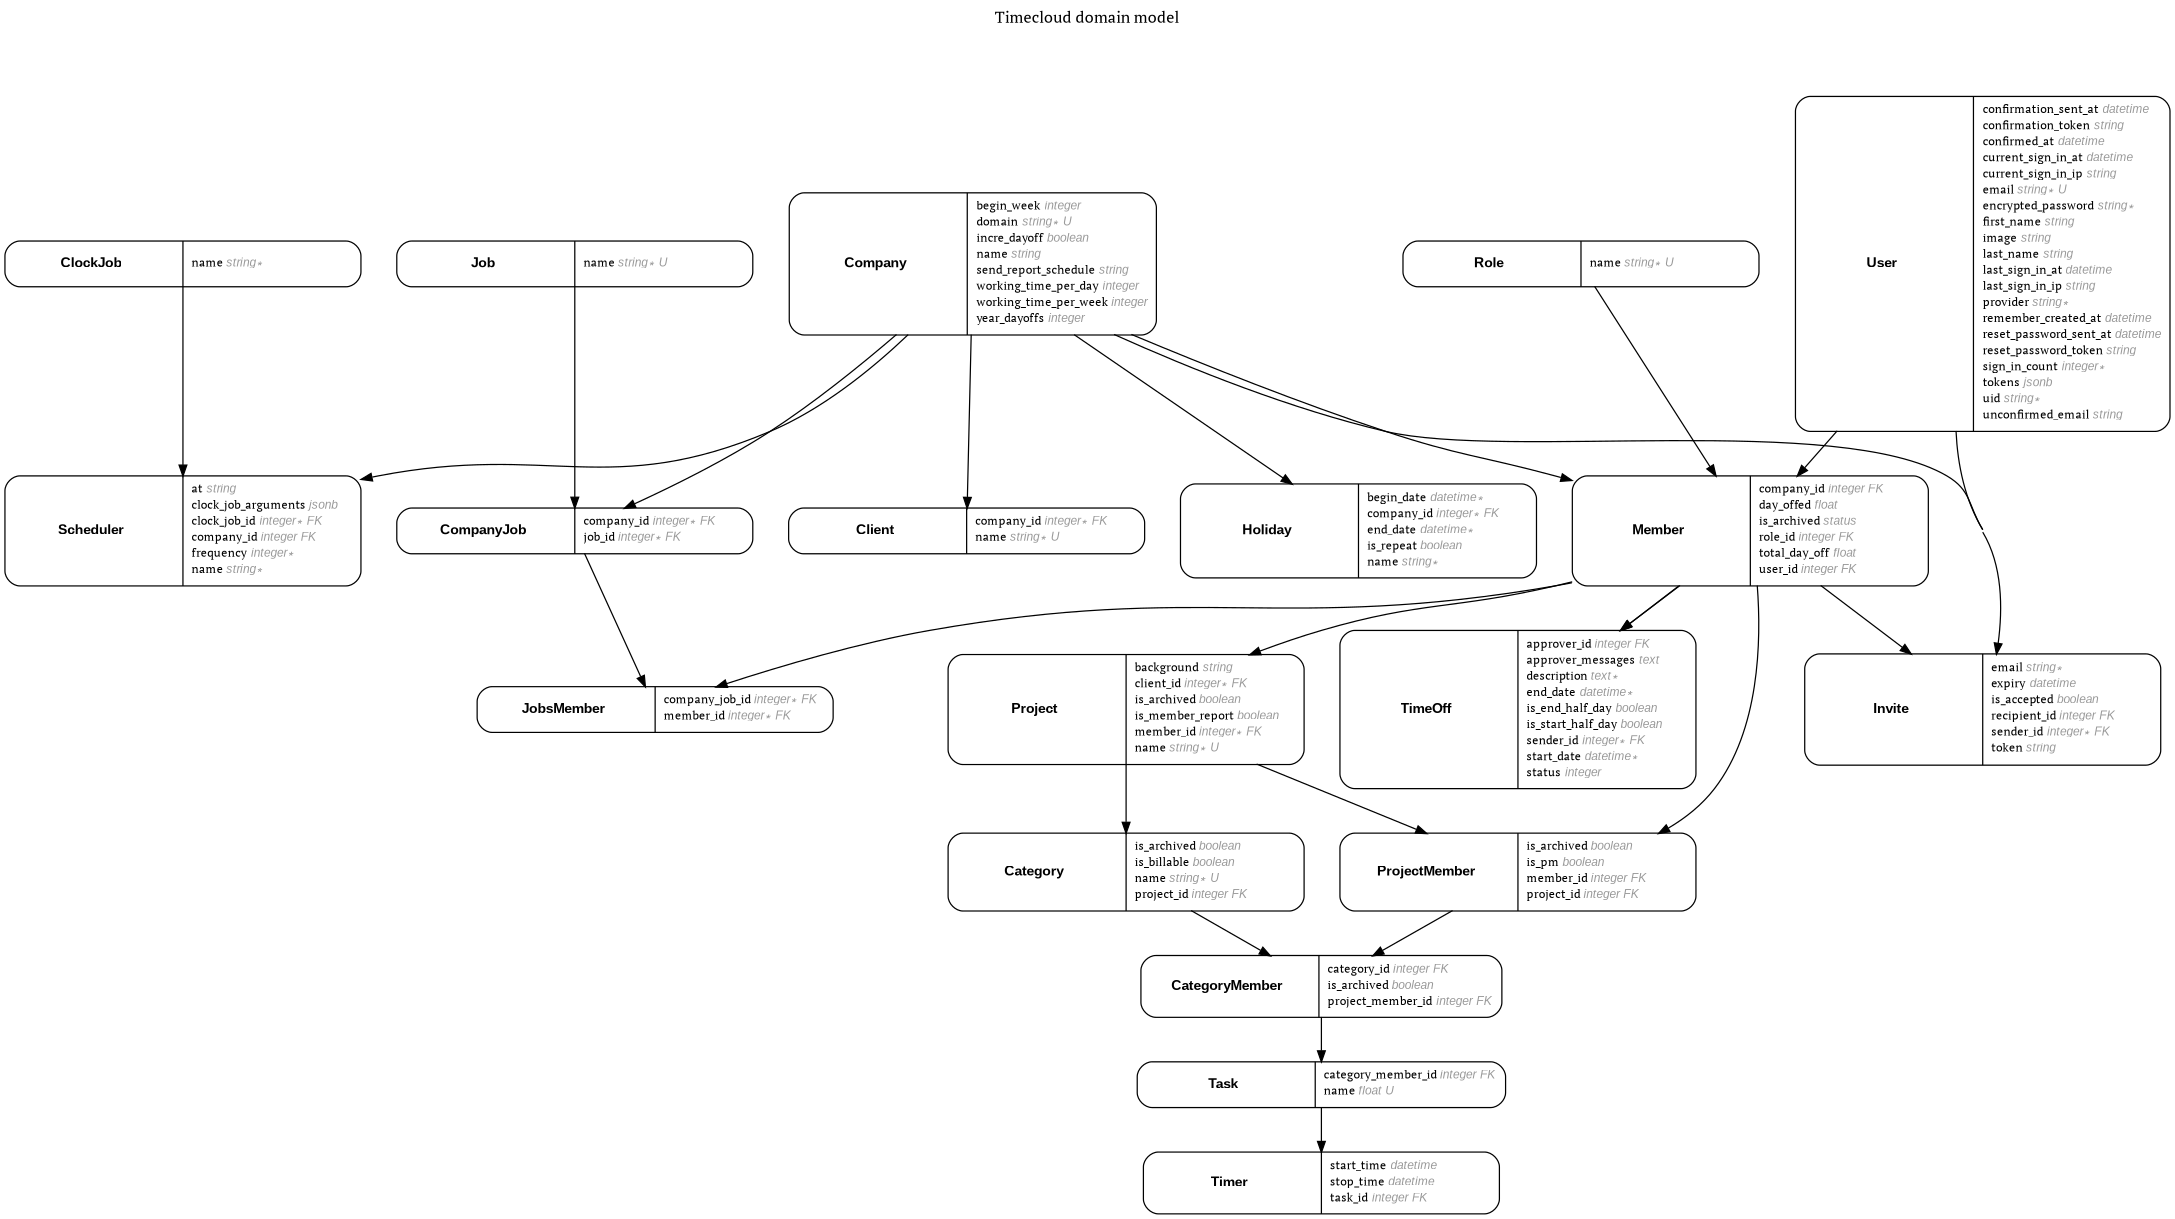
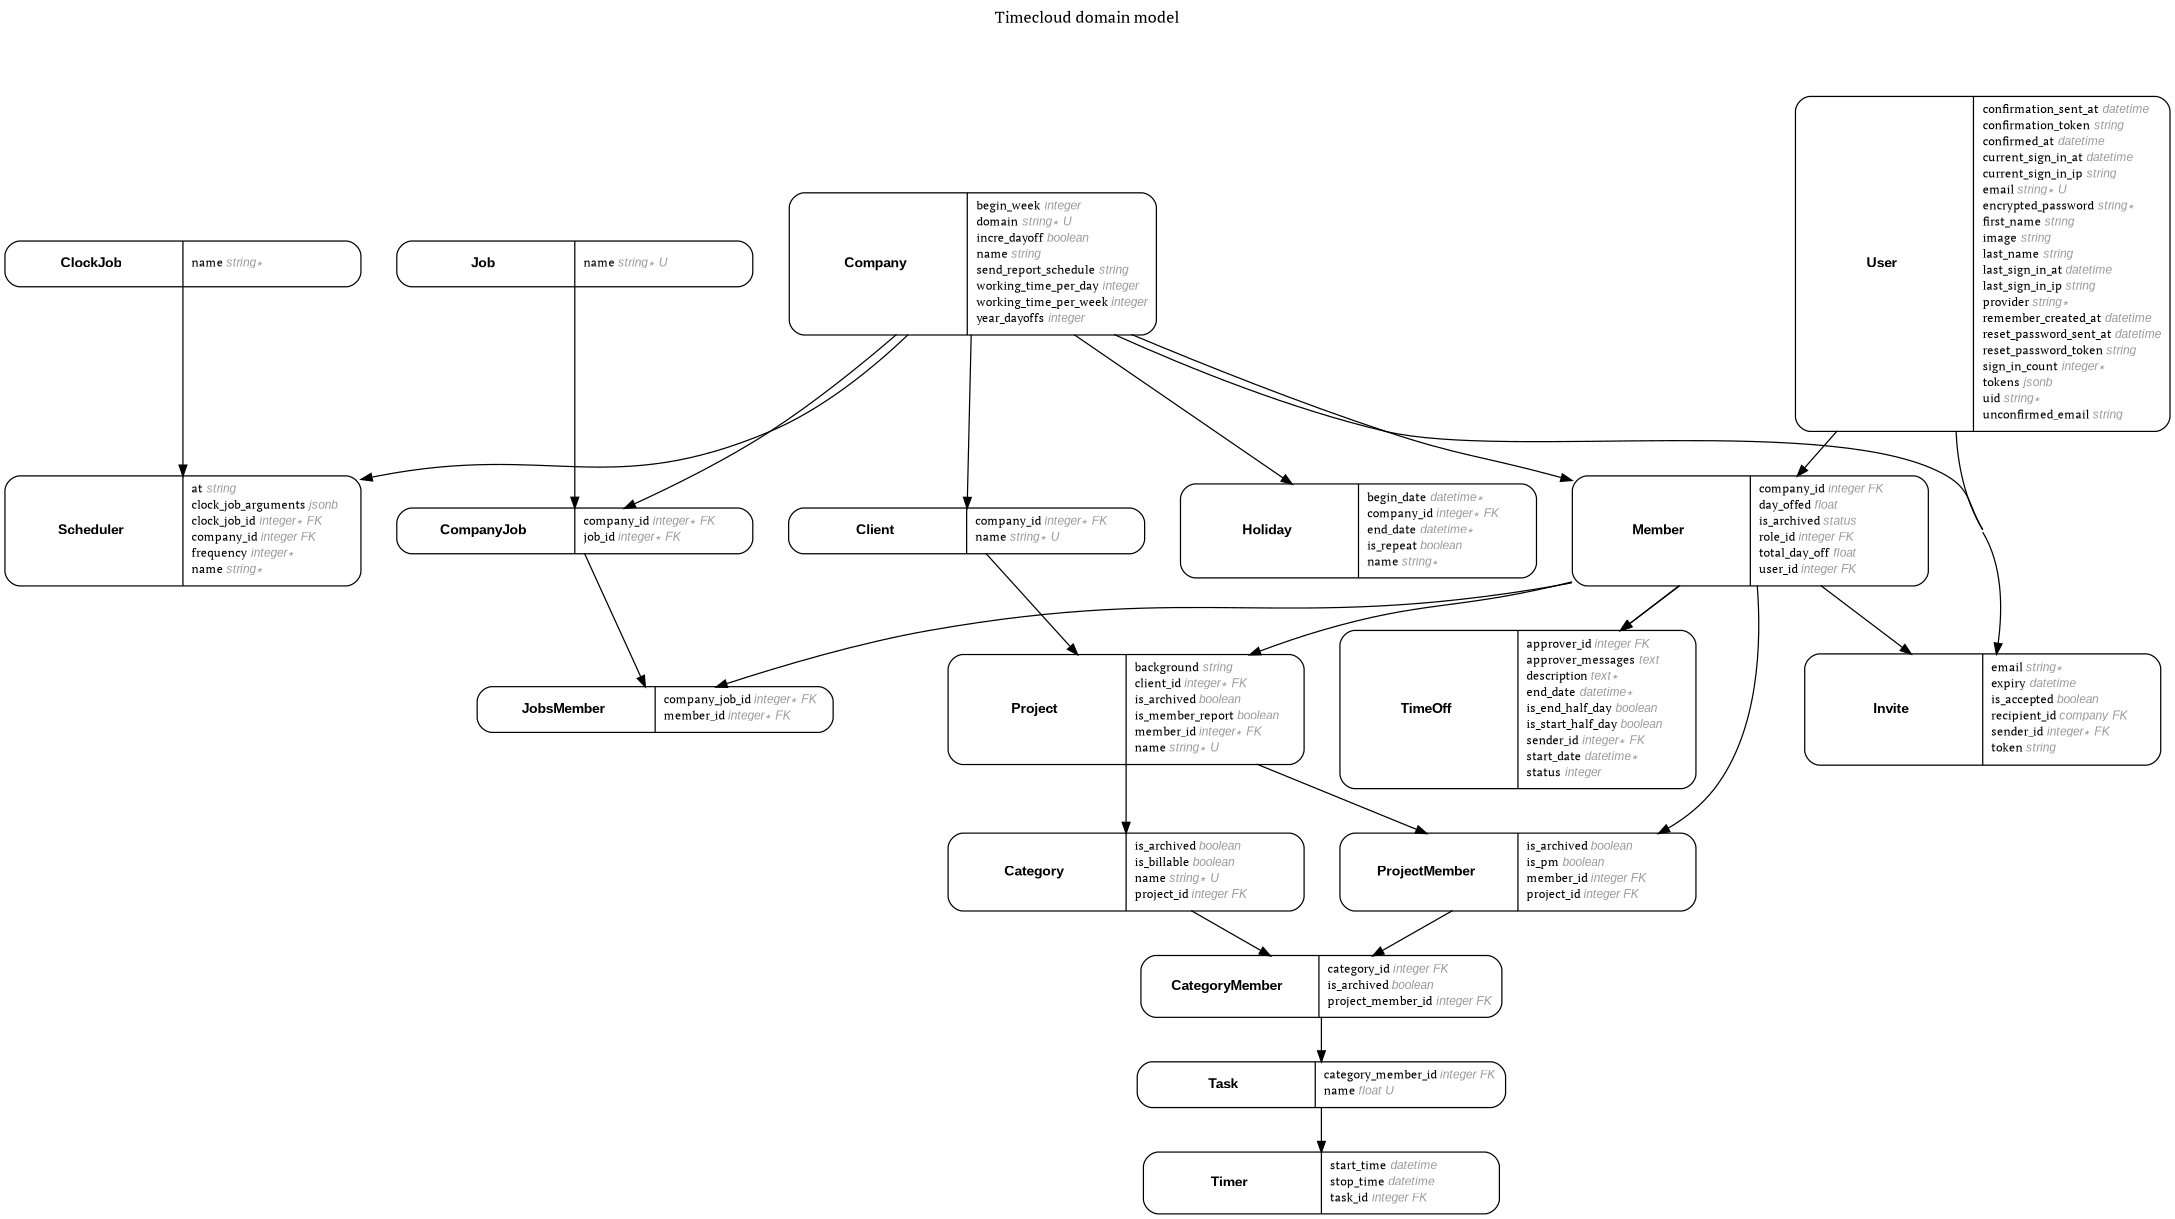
node "Role": removed
edge "Client" -- "Project": added
node "Invite": text "integer FK" -> "company FK"
